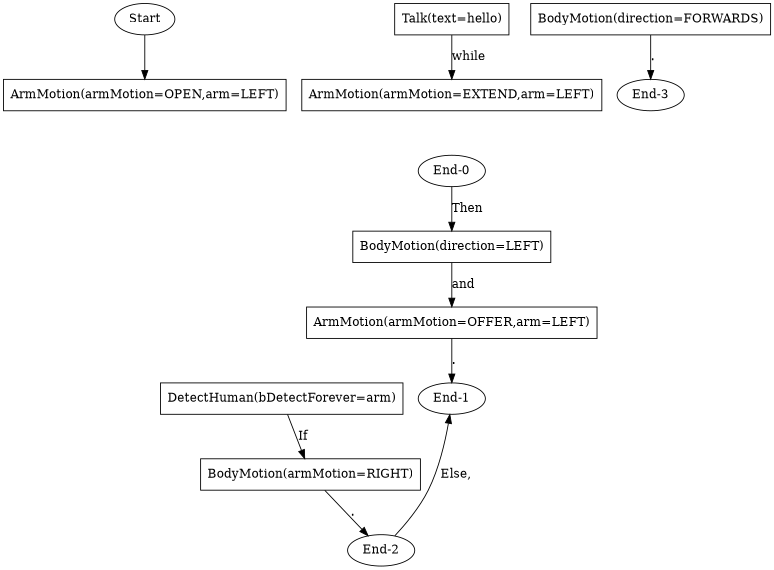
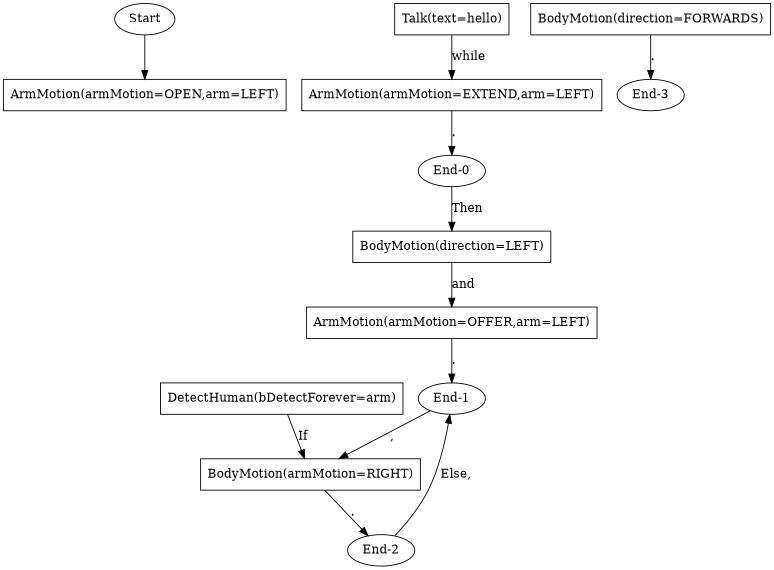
edge "ArmMotion(armMotion=EXTEND,arm=LEFT)" -> "End-0": added, label "."
edge "End-1" -> "BodyMotion(armMotion=RIGHT)": added, label ","
